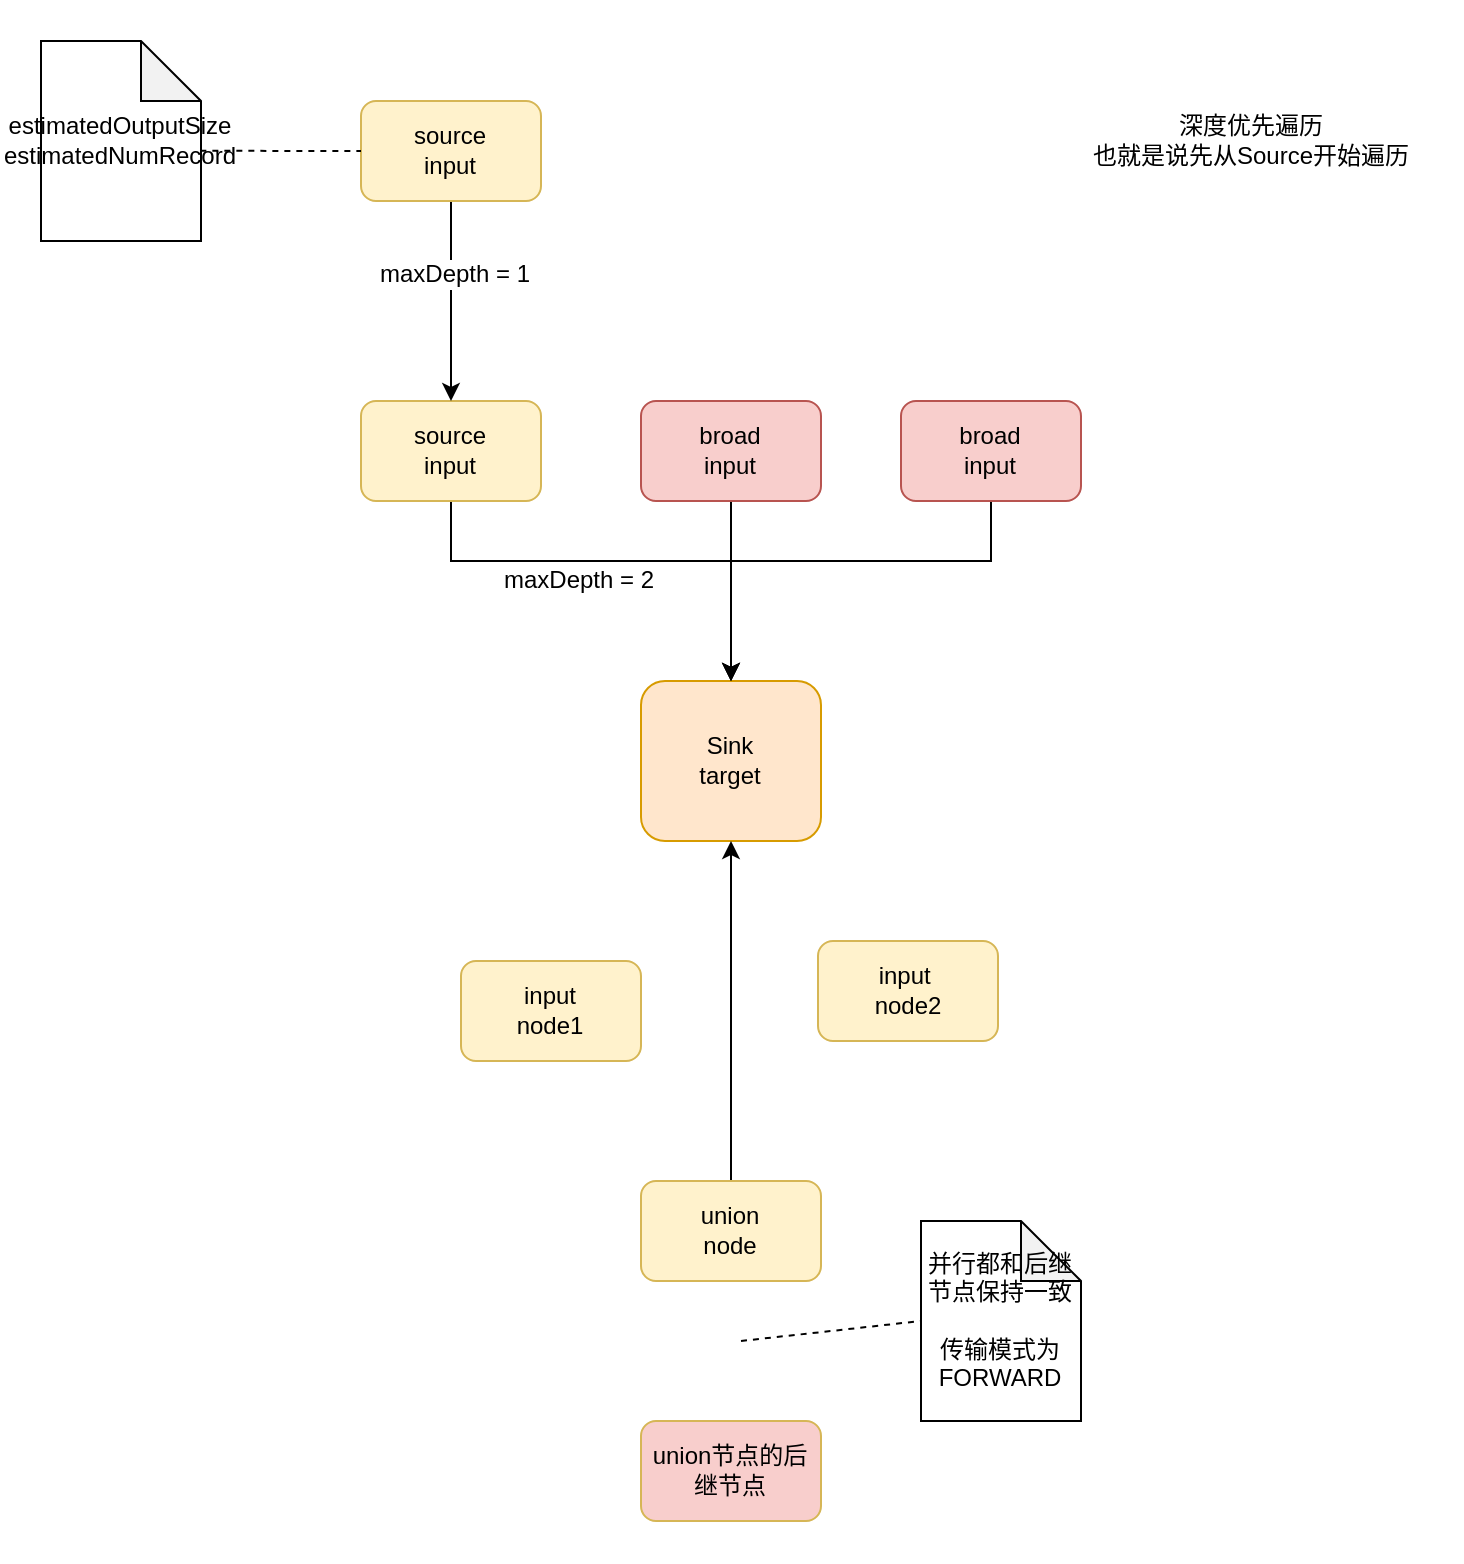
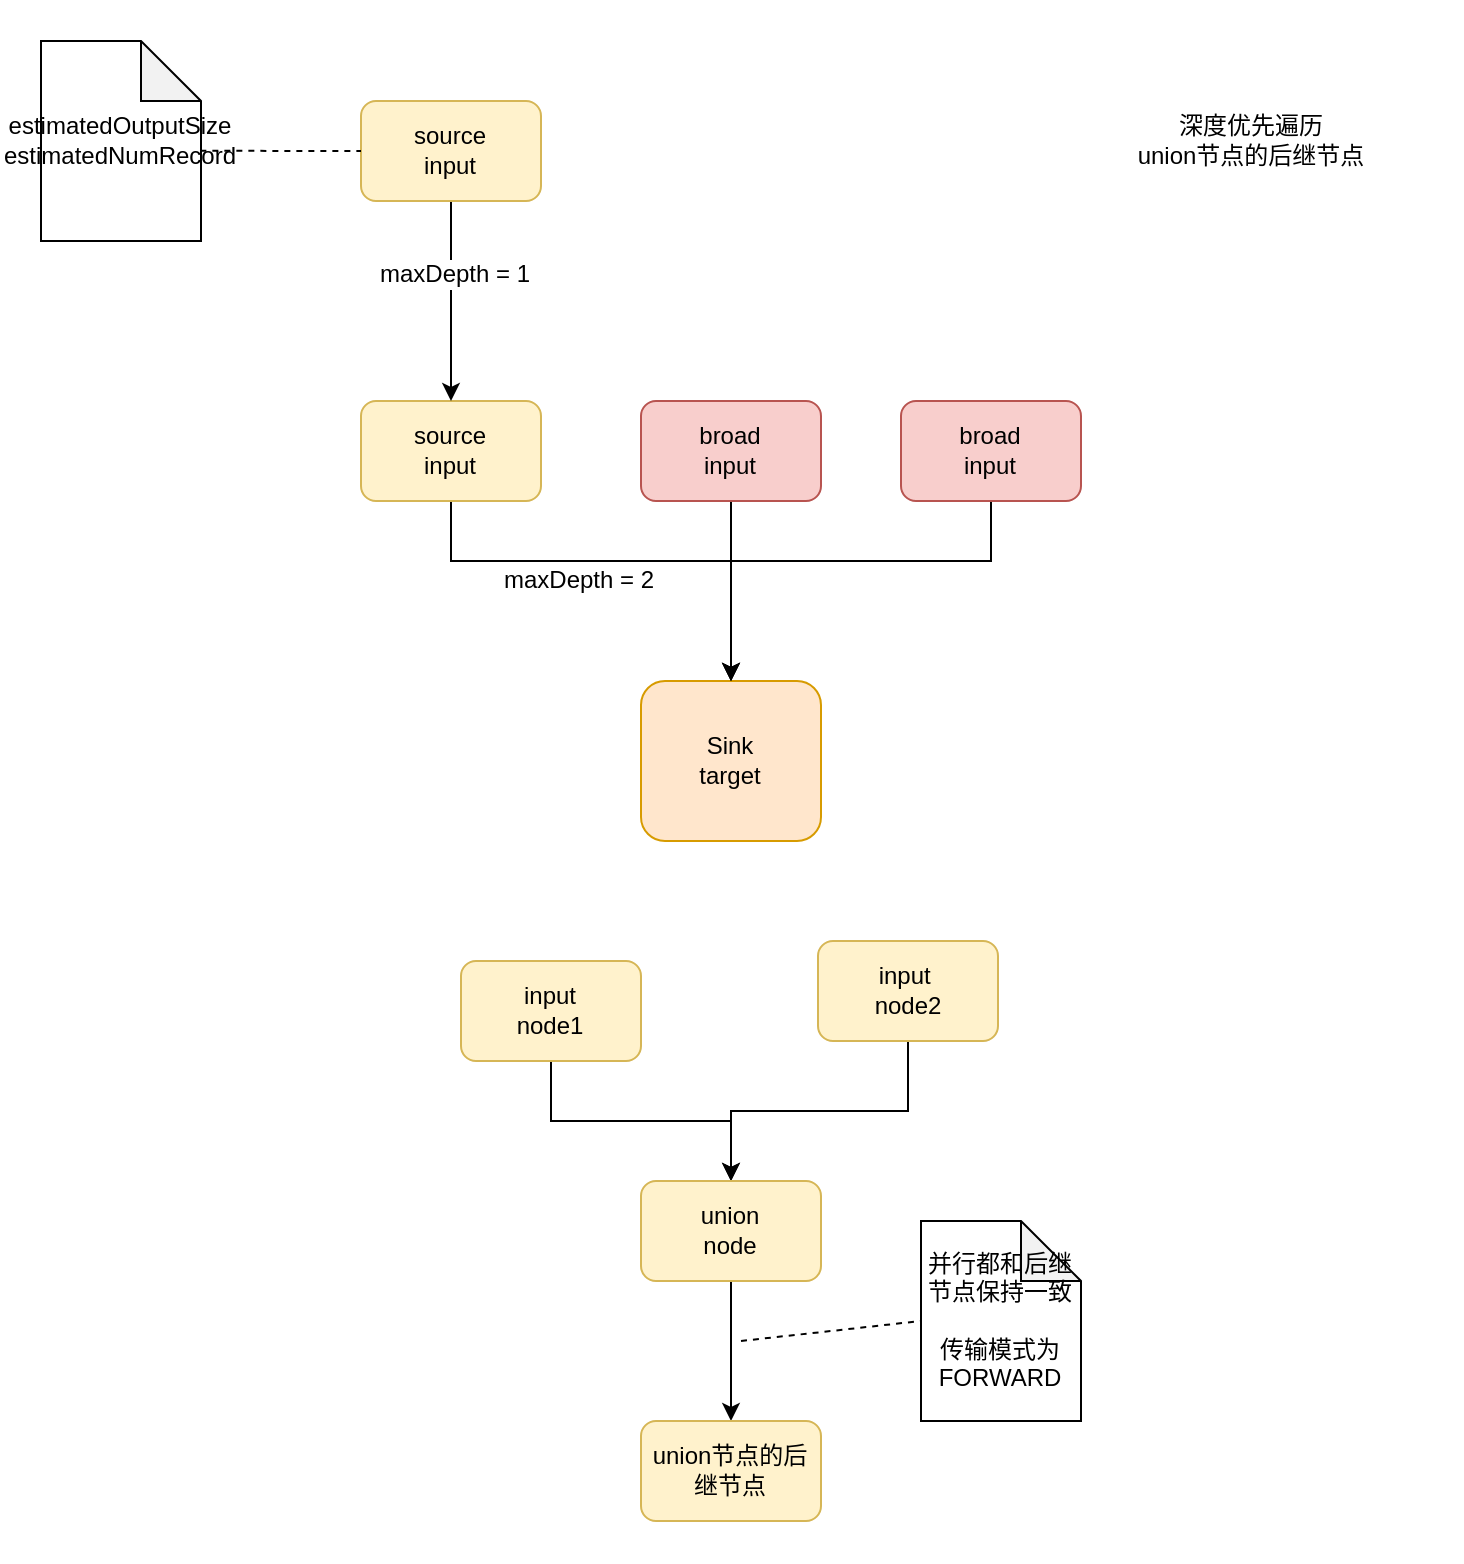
node "深度优先遍历 也就是说先从Source开始遍历": label "深度优先遍历 也就是说先从Source开始遍历" -> "深度优先遍历 union节点的后继节点"
edge "union node" -> "Sink target": now "union node" -> "union节点的后继节点"
edge "input node2" -> "union node": added
edge "input node1" -> "union node": added
node "union节点的后继节点": fillcolor #f8cecc -> #fff2cc
